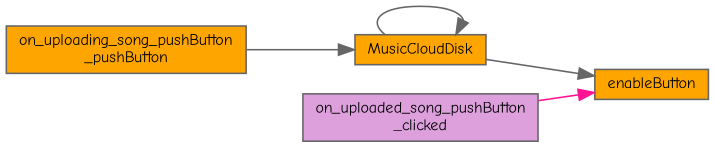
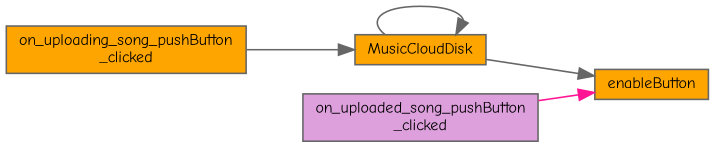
node "on_uploading_song_pushButton _pushButton": label "on_uploading_song_pushButton _pushButton" -> "on_uploading_song_pushButton _clicked"
